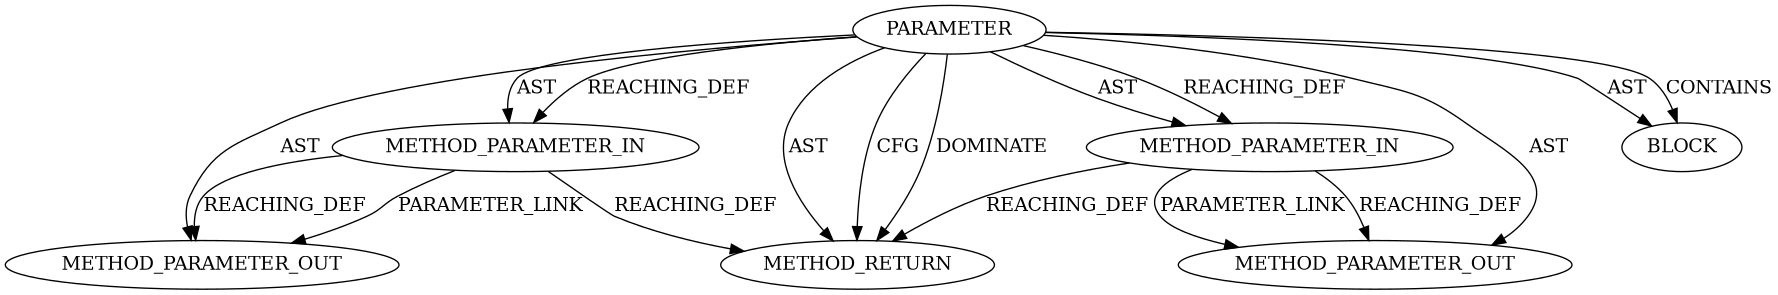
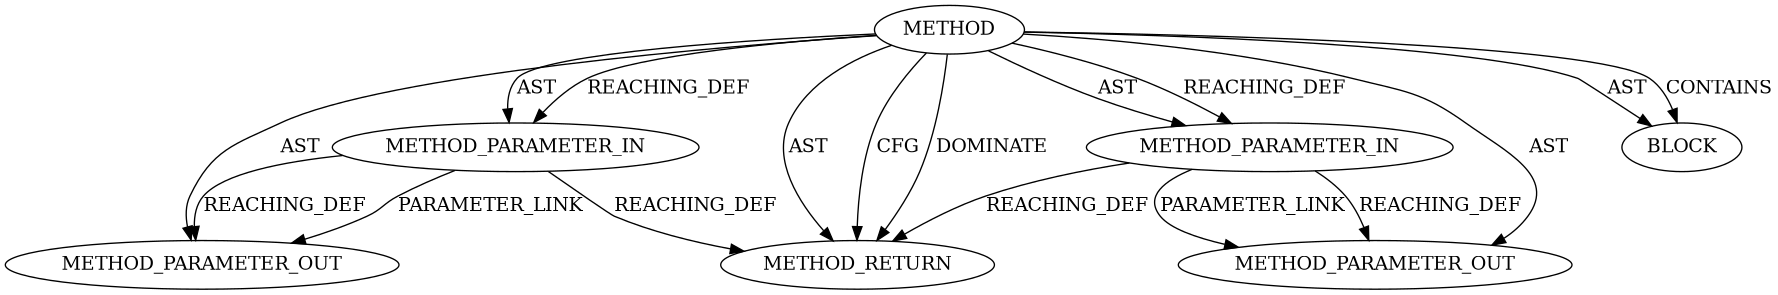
node "PARAMETER": label "PARAMETER" -> "METHOD"
